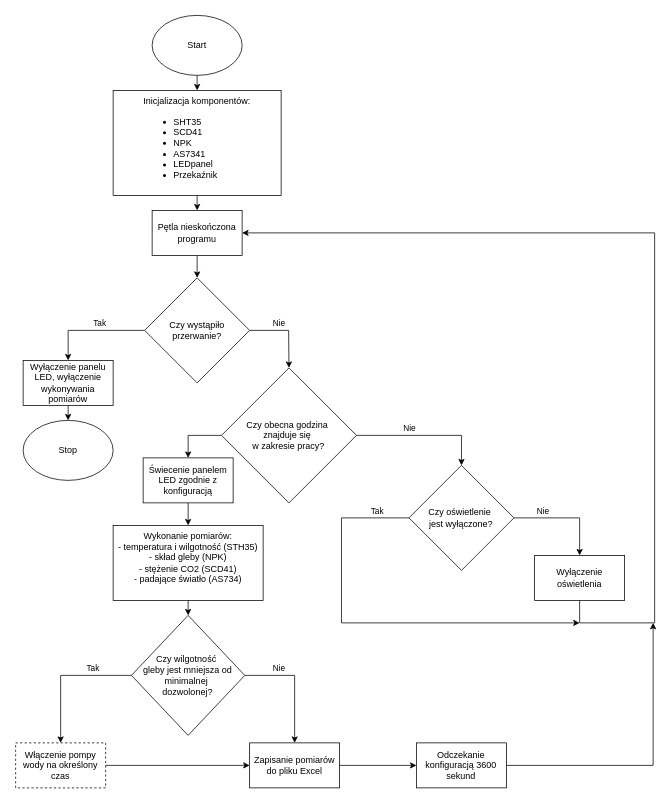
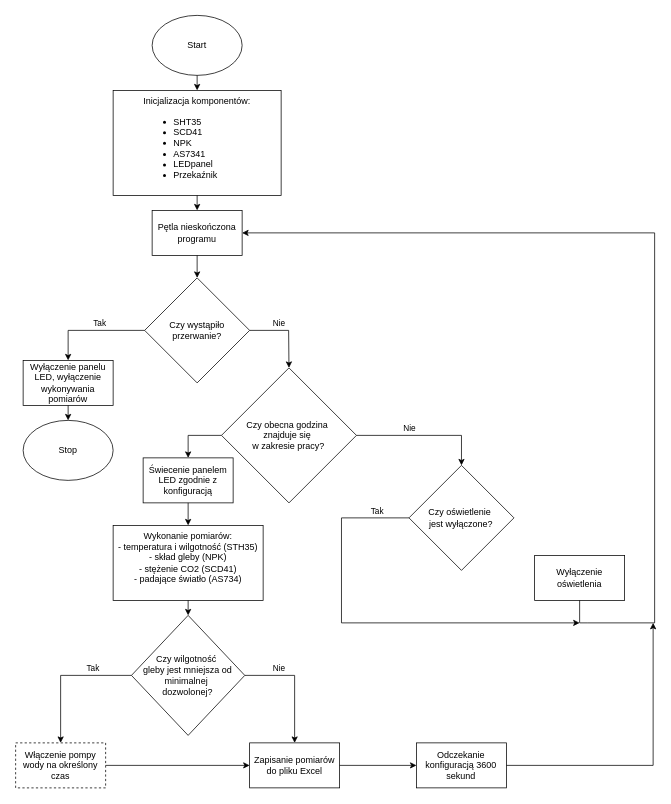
edge "Czy oświetlenie jest wyłączone?" -> "Wyłączenie oświetlenia": removed, label "Nie"
